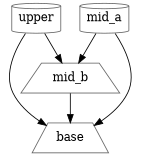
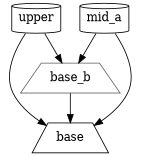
node "upper": color gray40 -> black
node "mid_a": color gray40 -> black
node "mid_b": label "mid_b" -> "base_b"
node "base": color gray40 -> black
